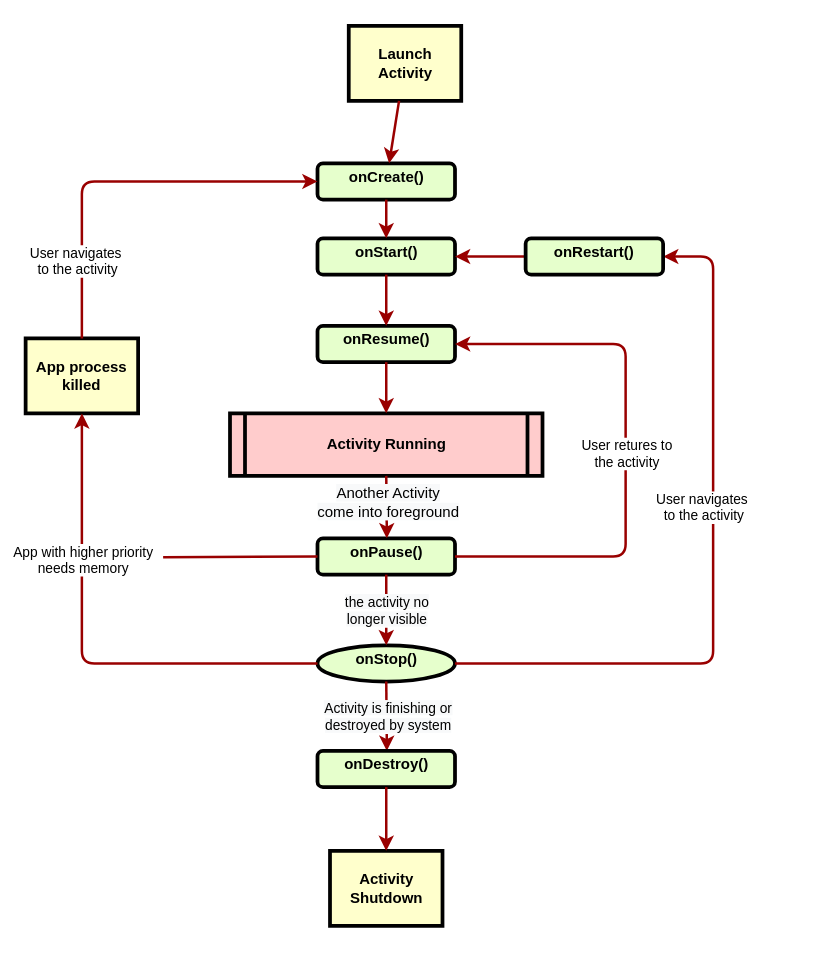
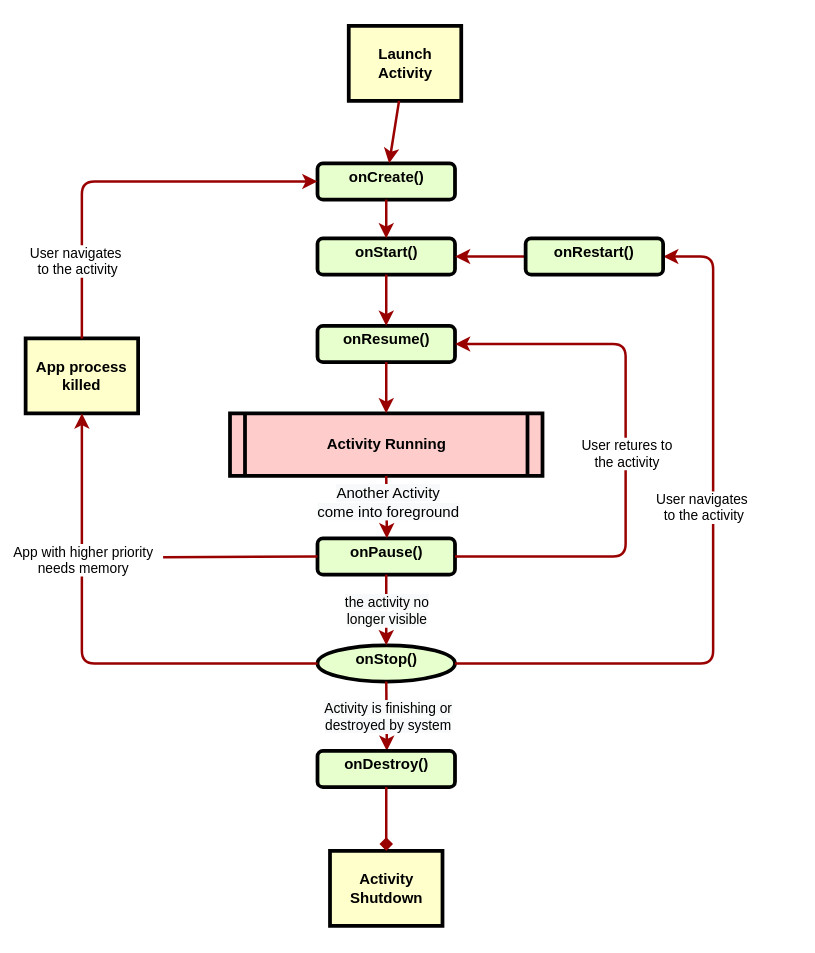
edge "onDestroy()" -> "Activity Shutdown": arrowhead classic -> diamond
